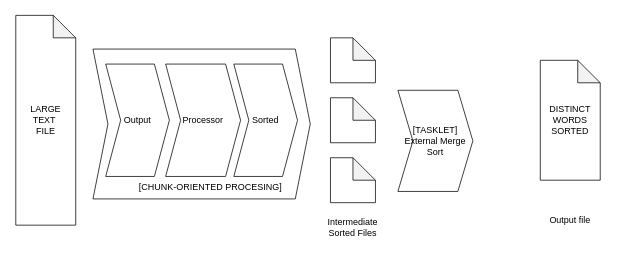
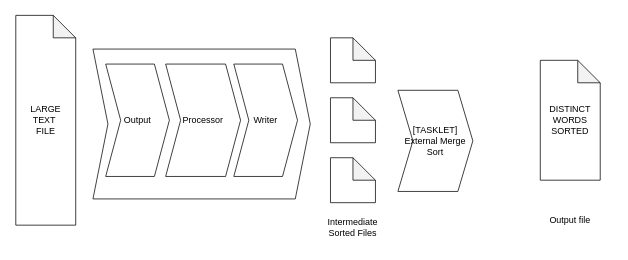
node "Sorted": label "Sorted" -> "Writer"
node "[CHUNK-ORIENTED PROCESING]": removed
